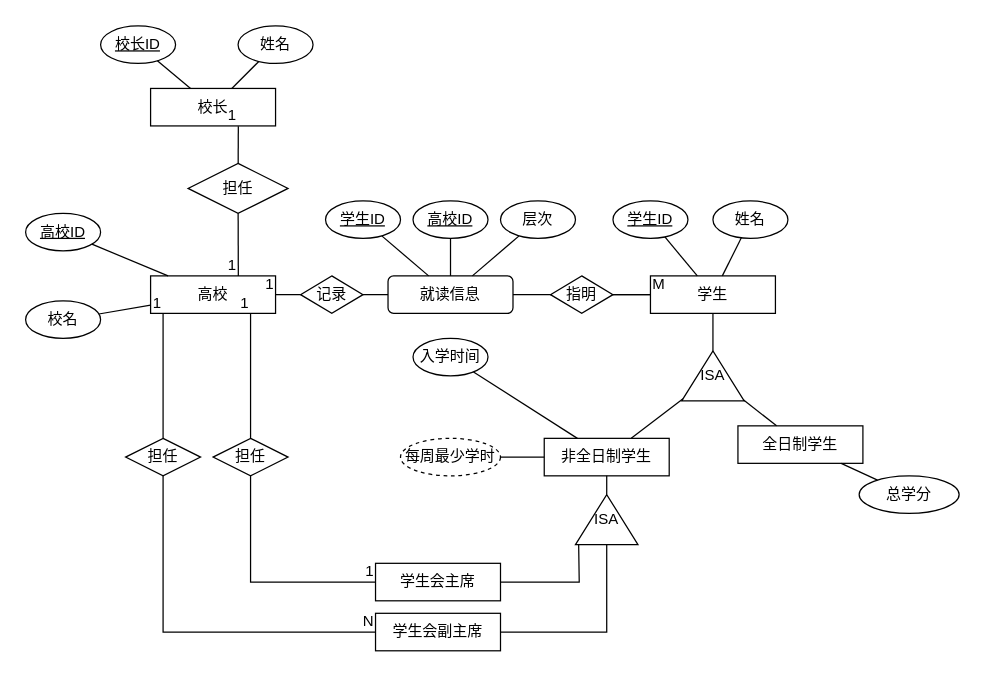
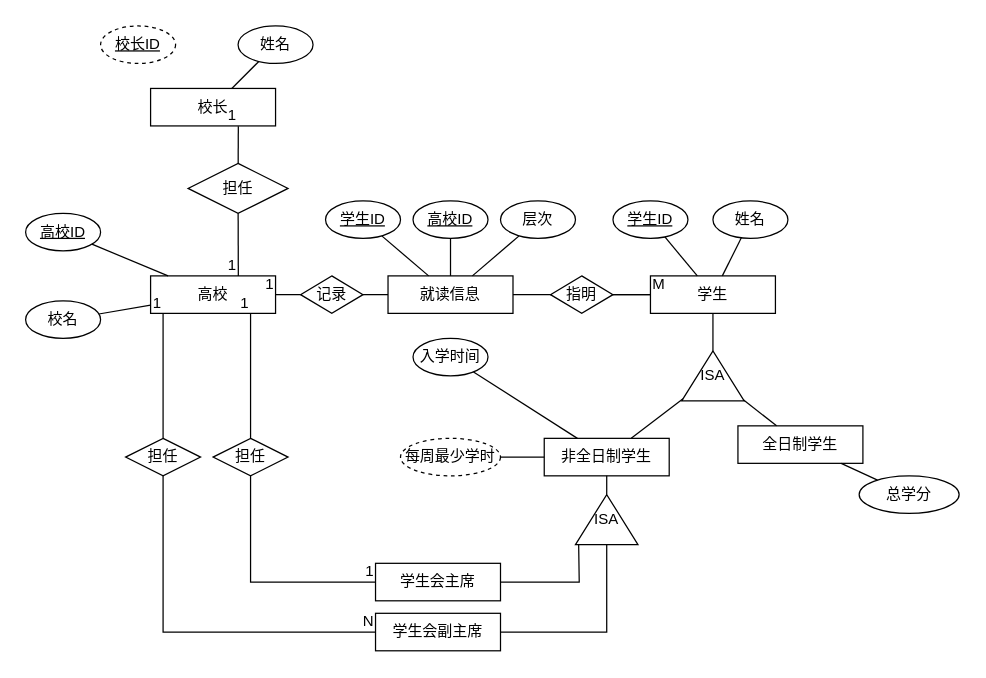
node "校长ID": style solid -> dashed
edge "校长ID" -- "校长": removed
node "就读信息": shape rounded rectangle -> rectangle
